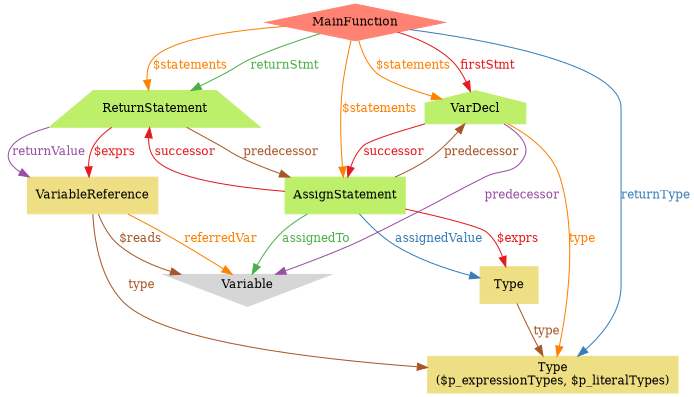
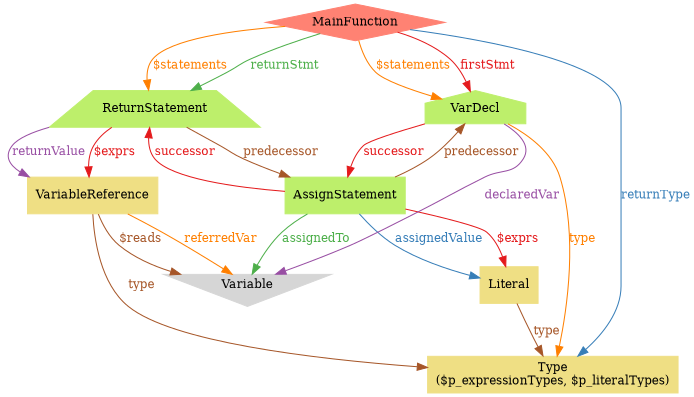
edge "MainFunction" -> "AssignStatement": removed, label "$statements"
edge "VarDecl" -> "Variable": label "predecessor" -> "declaredVar"
node "Type": label "Type" -> "Literal"
